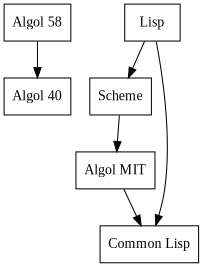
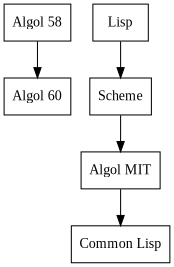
node "Algol 40": label "Algol 40" -> "Algol 60"
edge "Lisp" -> "Common Lisp": removed
